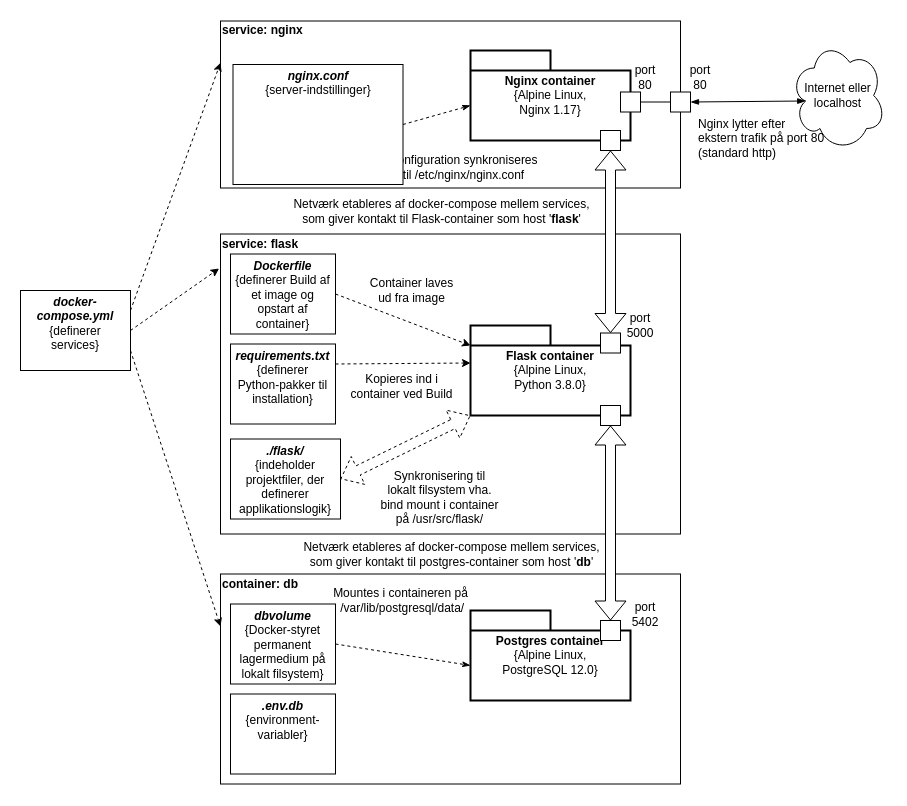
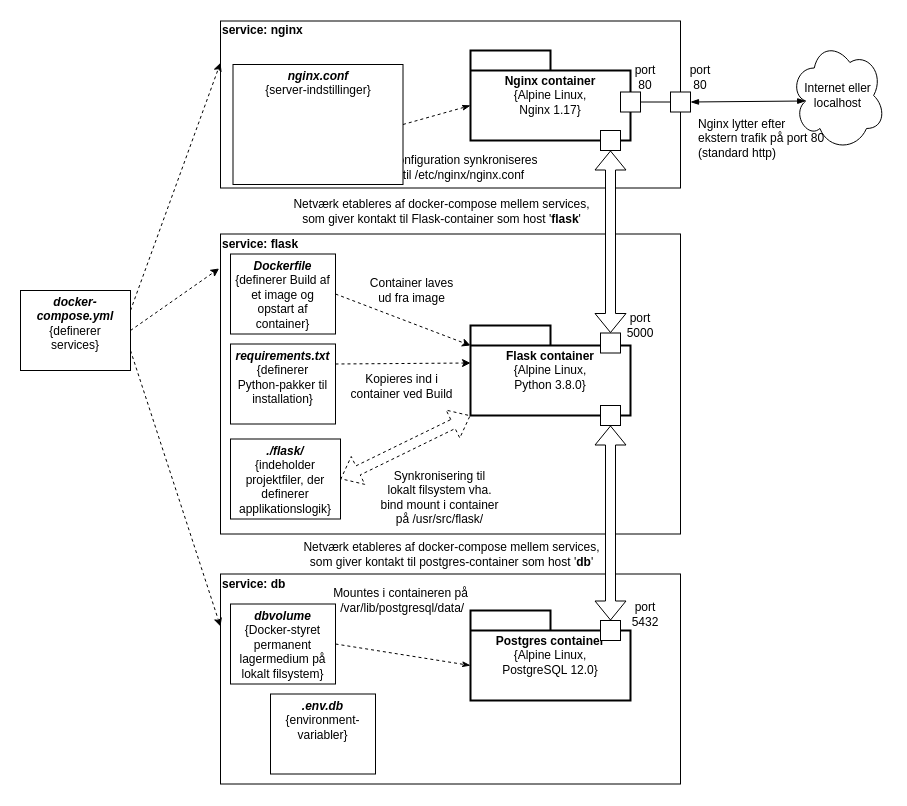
node "container: db": label "container: db" -> "service: db"
node "port 5402": label "port 5402" -> "port 5432"
node ".env.db {environment-variabler}": moved (283, 734) -> (323, 734)
